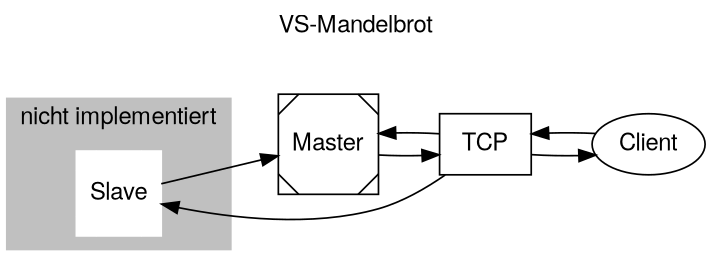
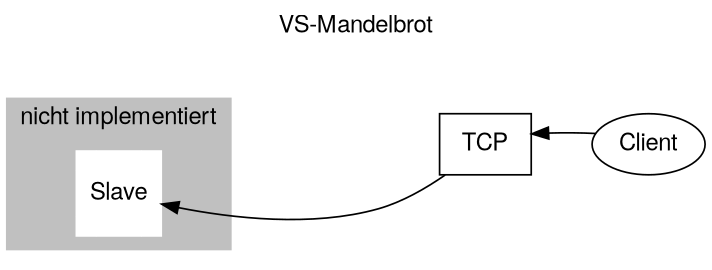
node "Master": removed
edge "TCP" -> "Client": removed
